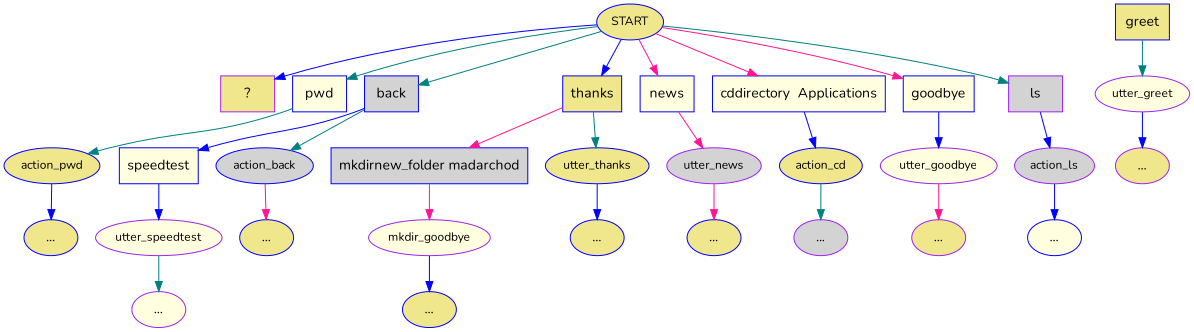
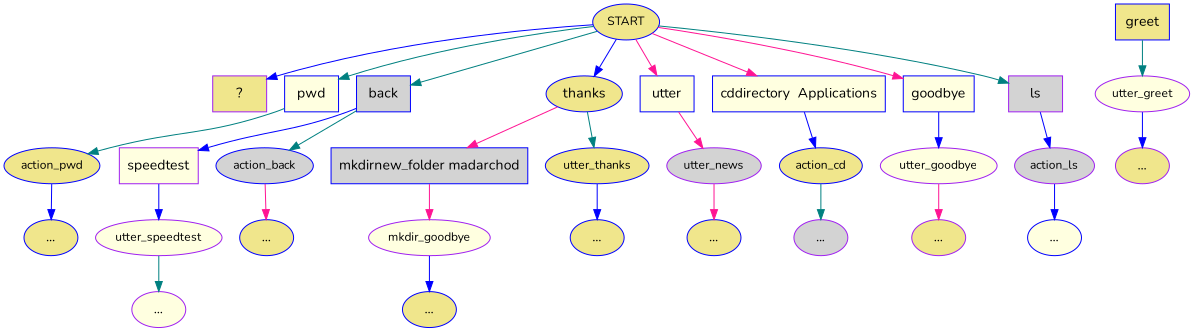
node "thanks": shape box -> ellipse
node "news": label "news" -> "utter"
node "speedtest": color blue -> purple
